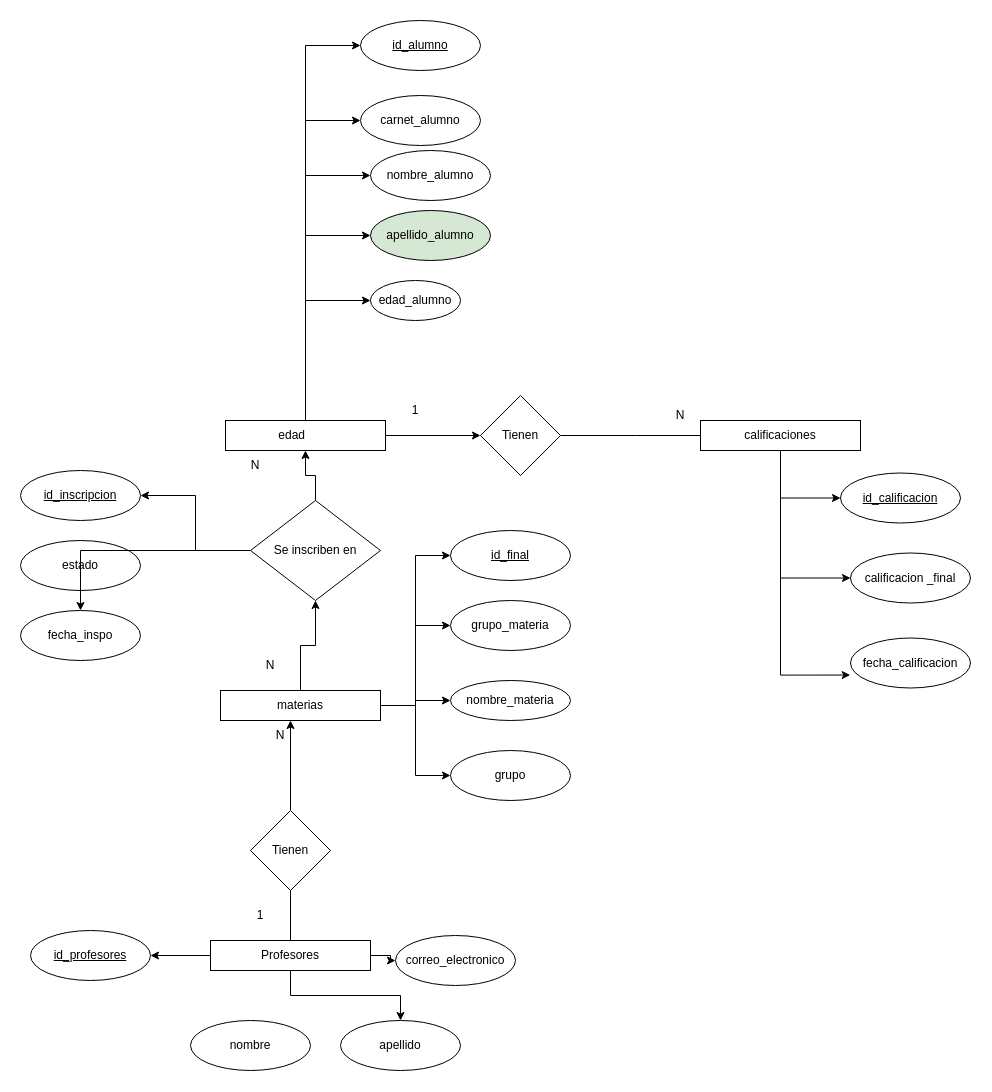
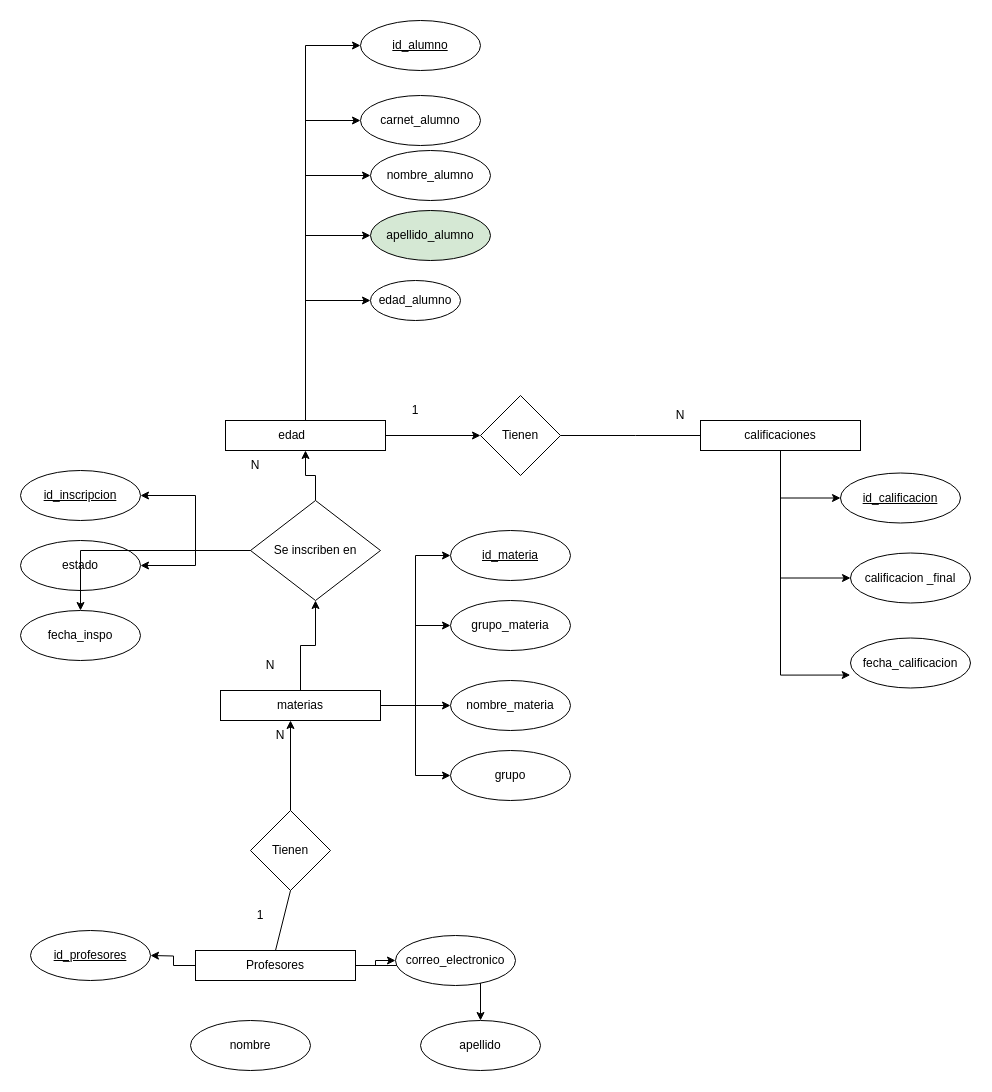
node "id_final": label "id_final" -> "id_materia"
edge "Se inscriben en" -> "estado": added
node "nombre_materia": size 120x40 -> 120x50
node "Profesores": moved (291, 956) -> (276, 966)
node "apellido": moved (401, 1046) -> (481, 1046)
